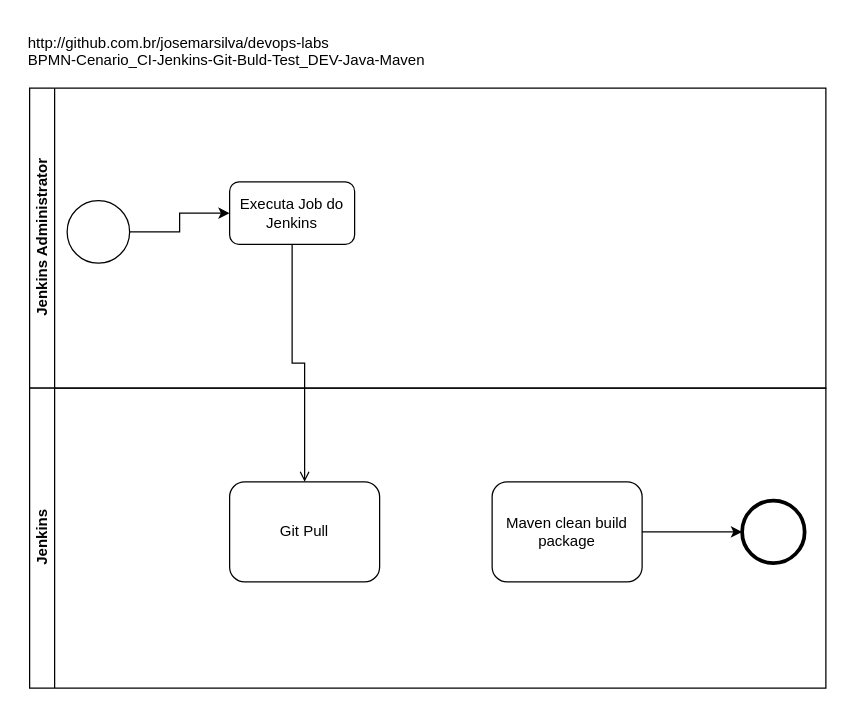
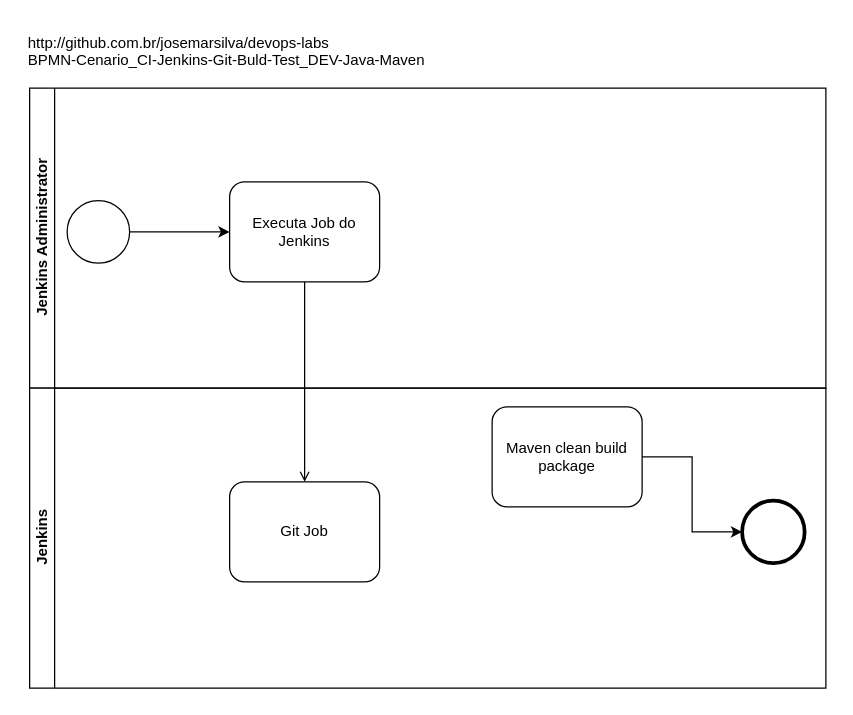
node "Executa Job do Jenkins": size 125x63 -> 150x100
node "Git Pull": label "Git Pull" -> "Git Job"
node "Maven clean build package": moved (567, 532) -> (567, 457)
